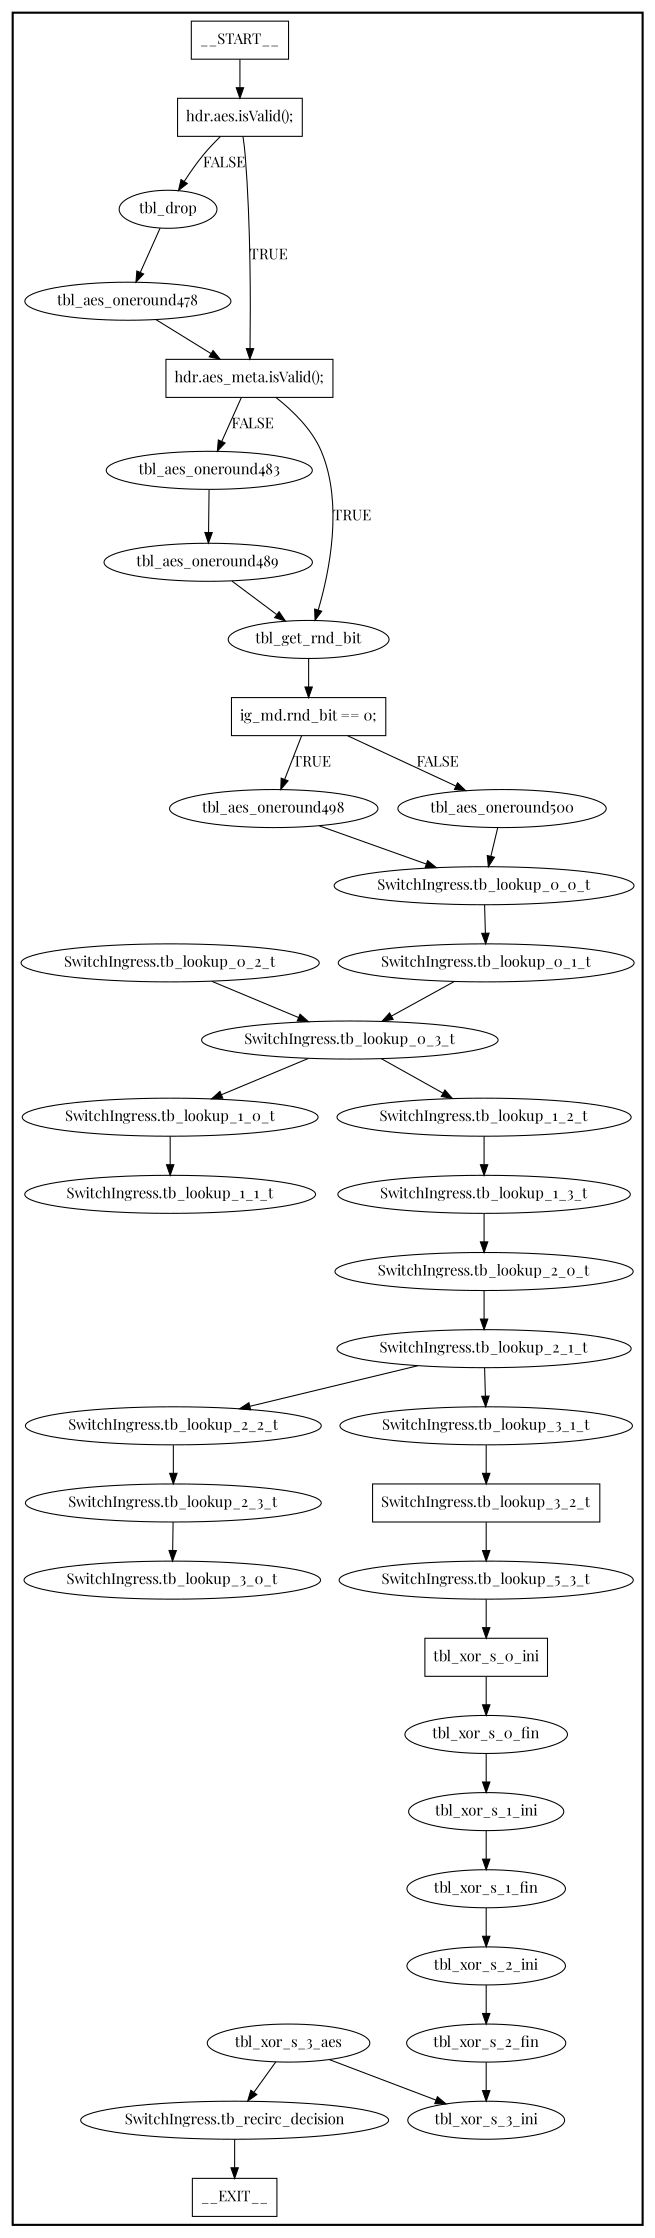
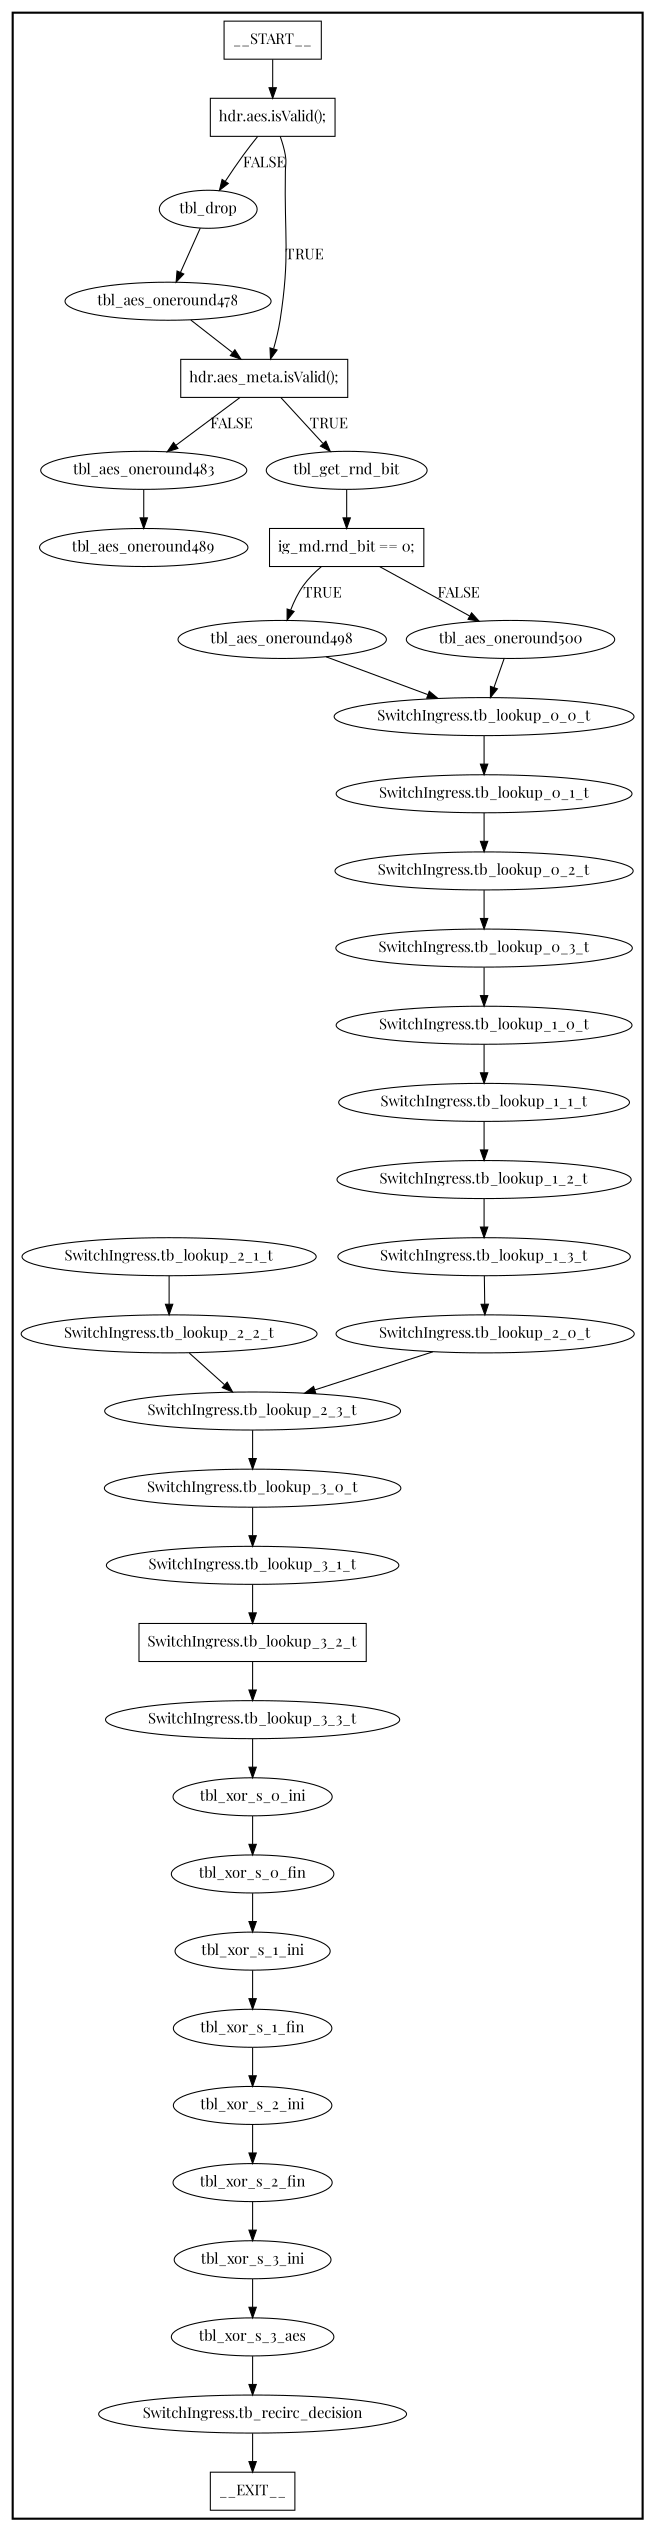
edge "tbl_aes_oneround489" -> "tbl_get_rnd_bit": removed
edge "SwitchIngress.tb_lookup_0_1_t" -> "SwitchIngress.tb_lookup_0_3_t": now "SwitchIngress.tb_lookup_0_1_t" -> "SwitchIngress.tb_lookup_0_2_t"
edge "SwitchIngress.tb_lookup_0_3_t" -> "SwitchIngress.tb_lookup_1_2_t": now "SwitchIngress.tb_lookup_1_1_t" -> "SwitchIngress.tb_lookup_1_2_t"
edge "SwitchIngress.tb_lookup_2_0_t" -> "SwitchIngress.tb_lookup_2_1_t": now "SwitchIngress.tb_lookup_2_0_t" -> "SwitchIngress.tb_lookup_2_3_t"
edge "SwitchIngress.tb_lookup_2_1_t" -> "SwitchIngress.tb_lookup_3_1_t": now "SwitchIngress.tb_lookup_3_0_t" -> "SwitchIngress.tb_lookup_3_1_t"
node "SwitchIngress.tb_lookup_5_3_t": label "SwitchIngress.tb_lookup_5_3_t" -> "SwitchIngress.tb_lookup_3_3_t"
node "tbl_xor_s_0_ini": shape box -> ellipse
edge "tbl_xor_s_3_aes" -> "tbl_xor_s_3_ini": reversed
